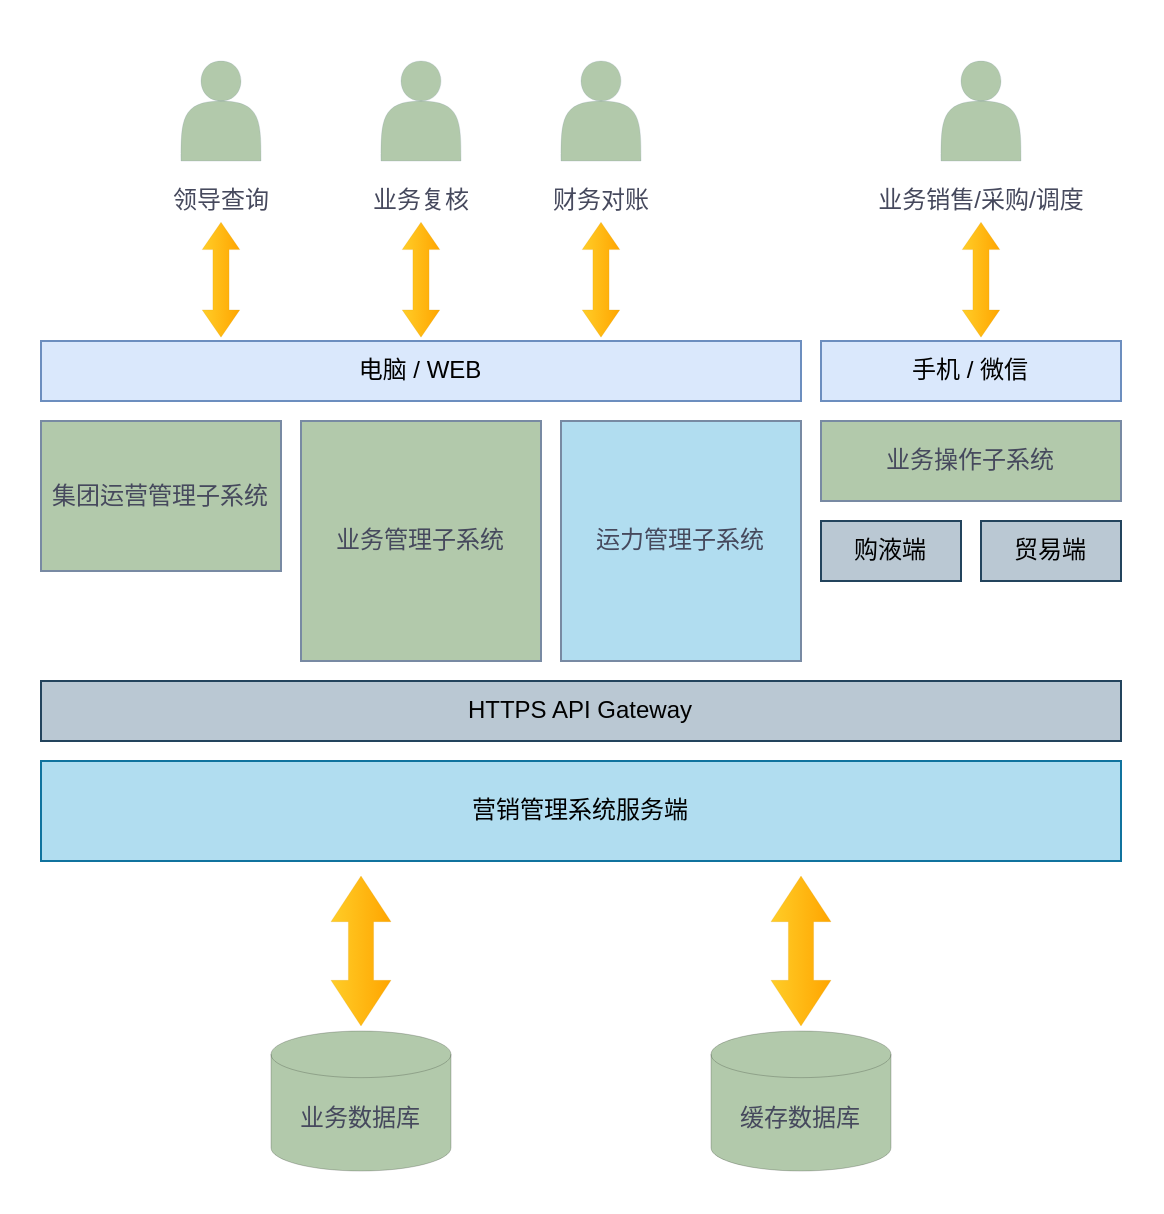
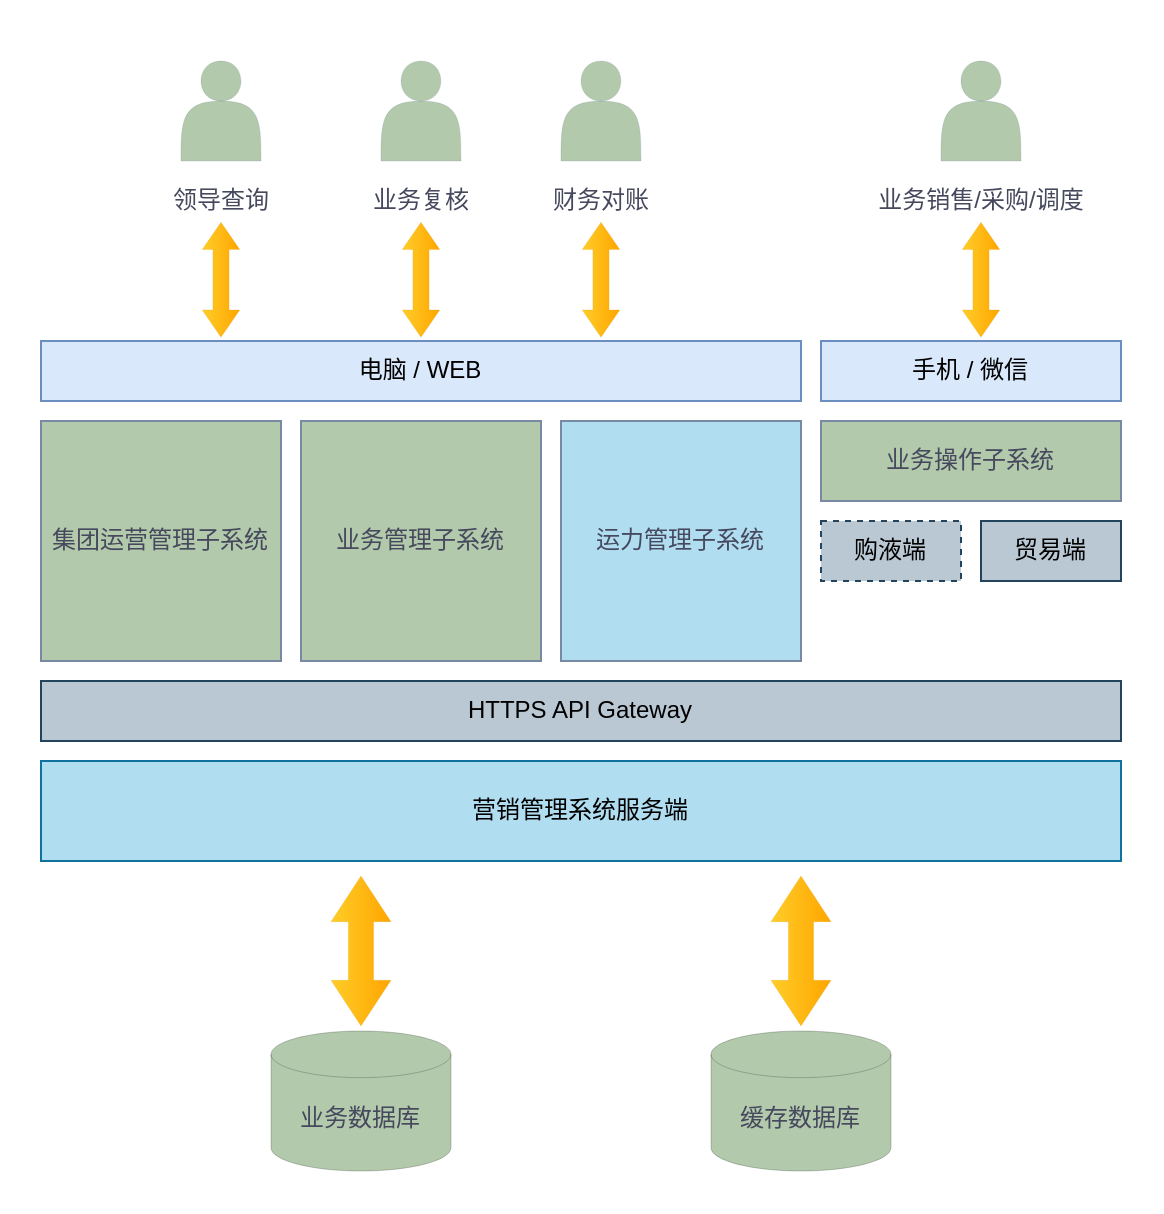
node "集团运营管理子系统": size 240x150 -> 240x240
node "购液端": style solid -> dashed
